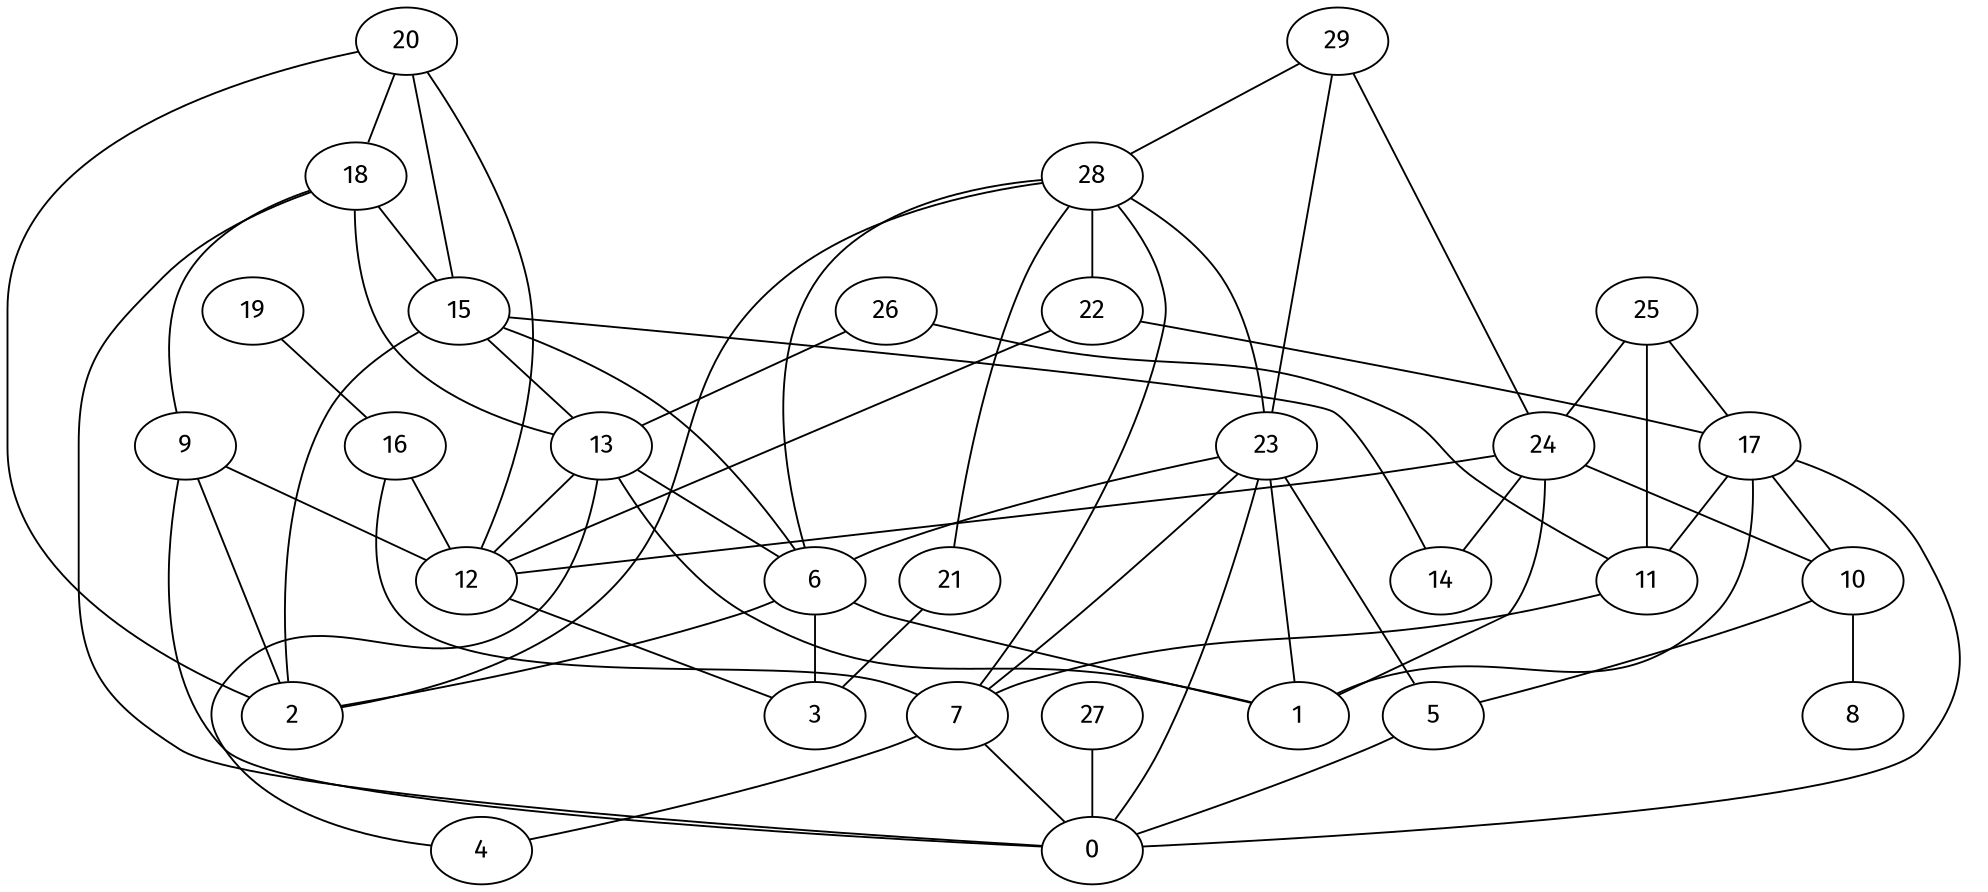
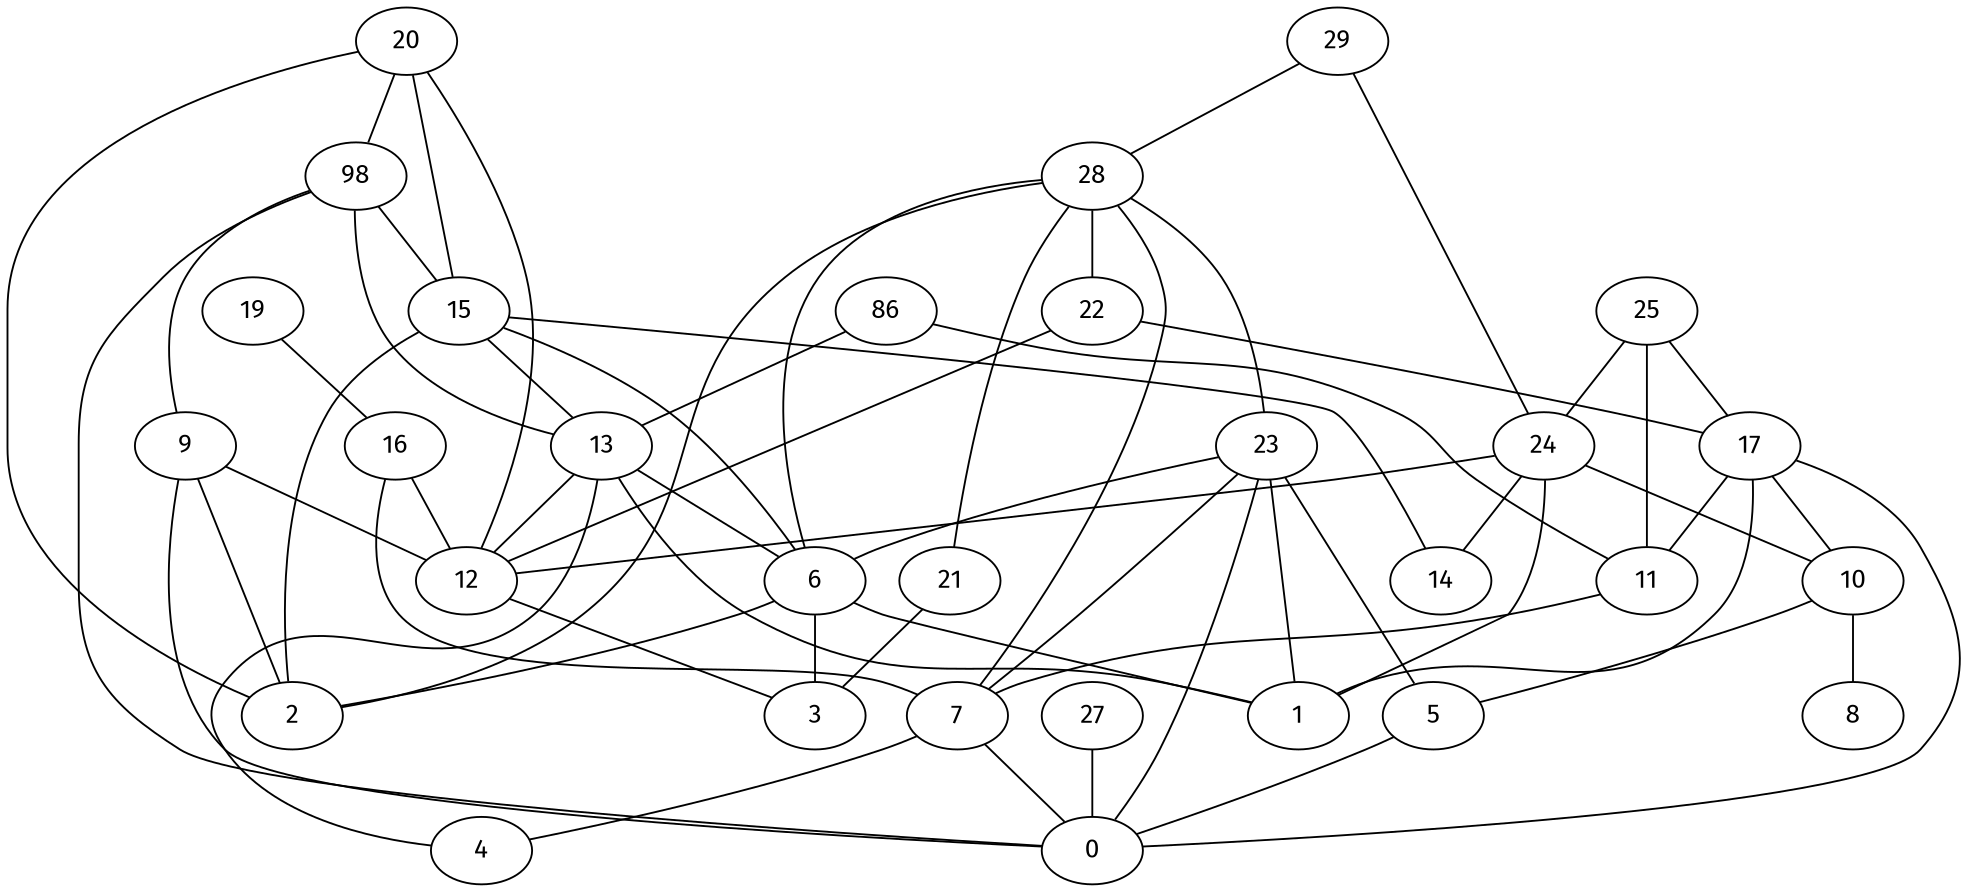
node "18": label "18" -> "98"
edge "29" -- "23": removed
node "26": label "26" -> "86"
